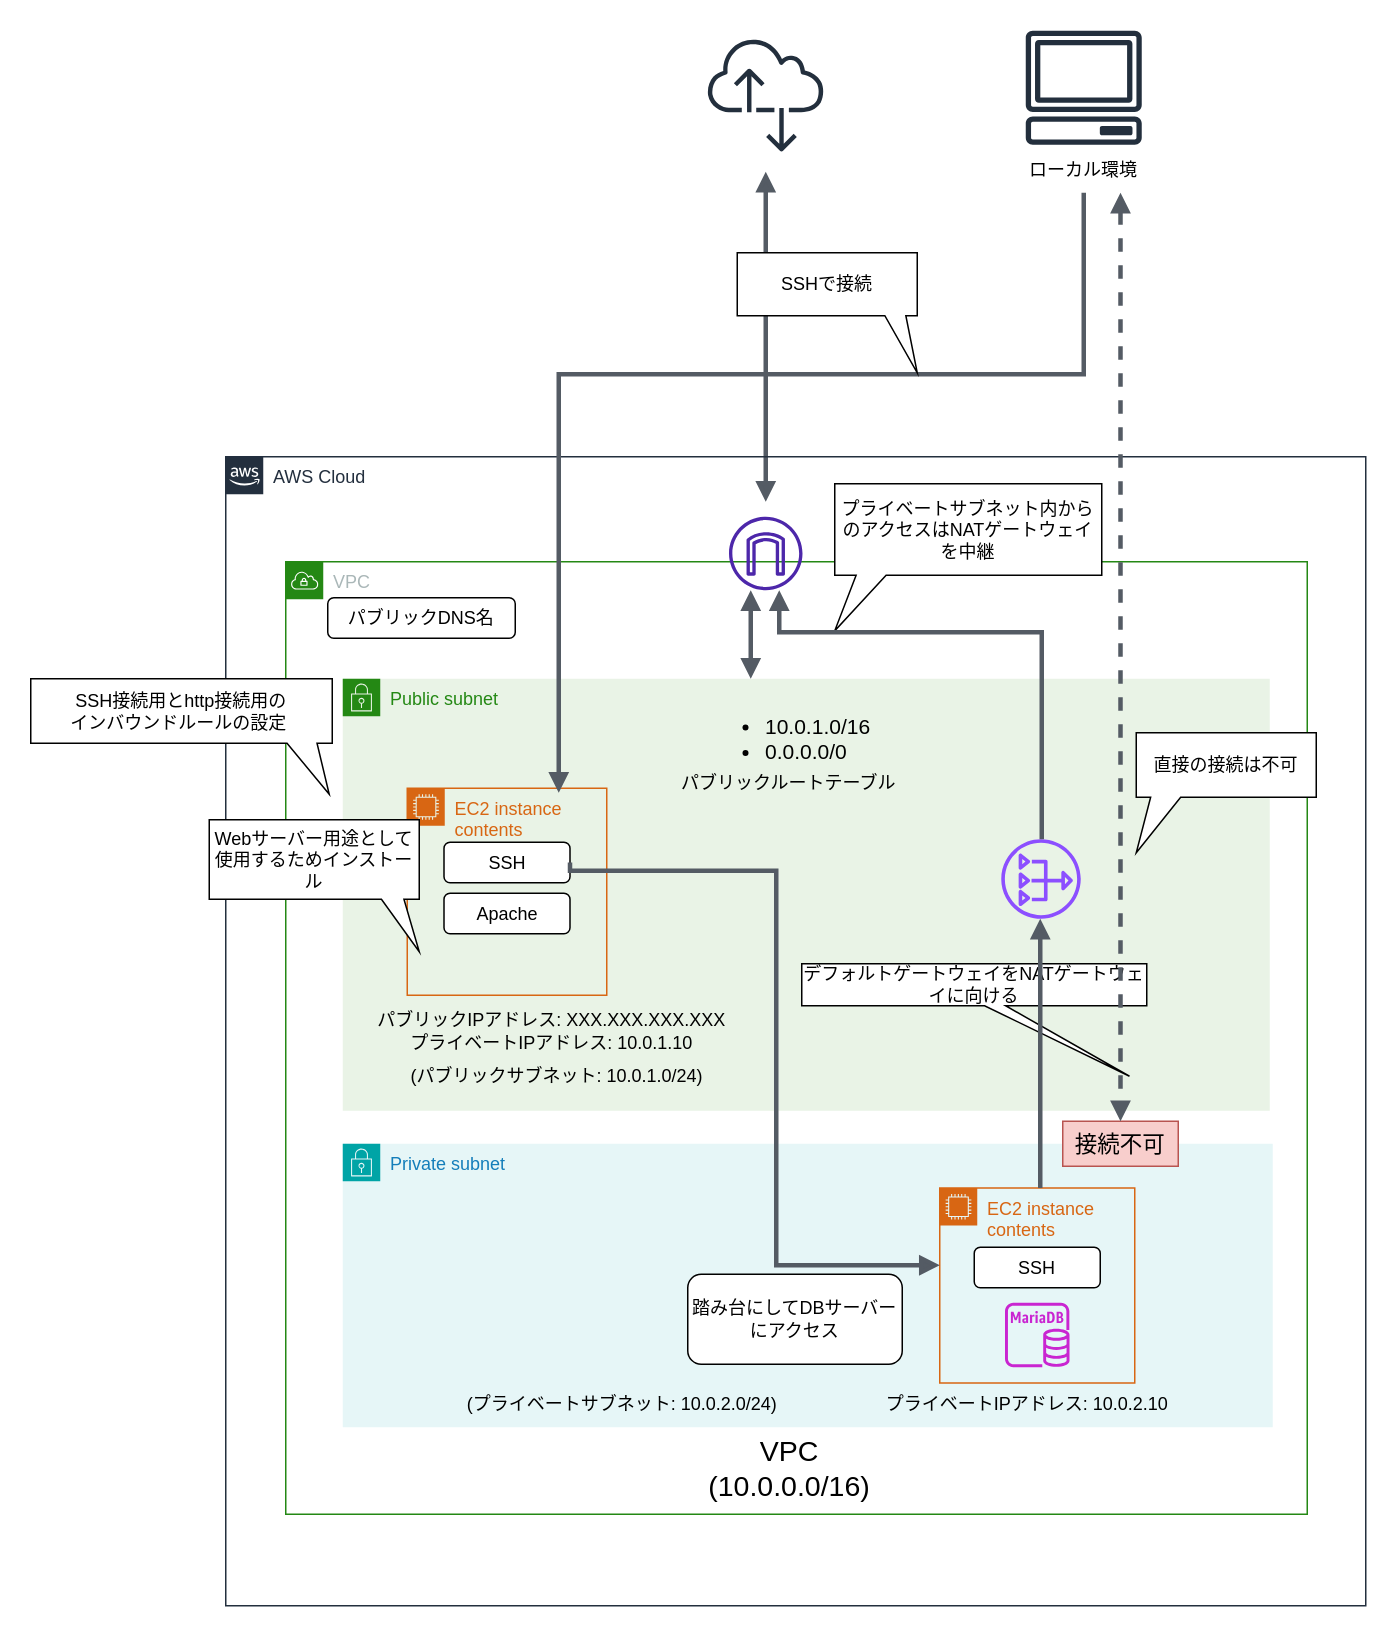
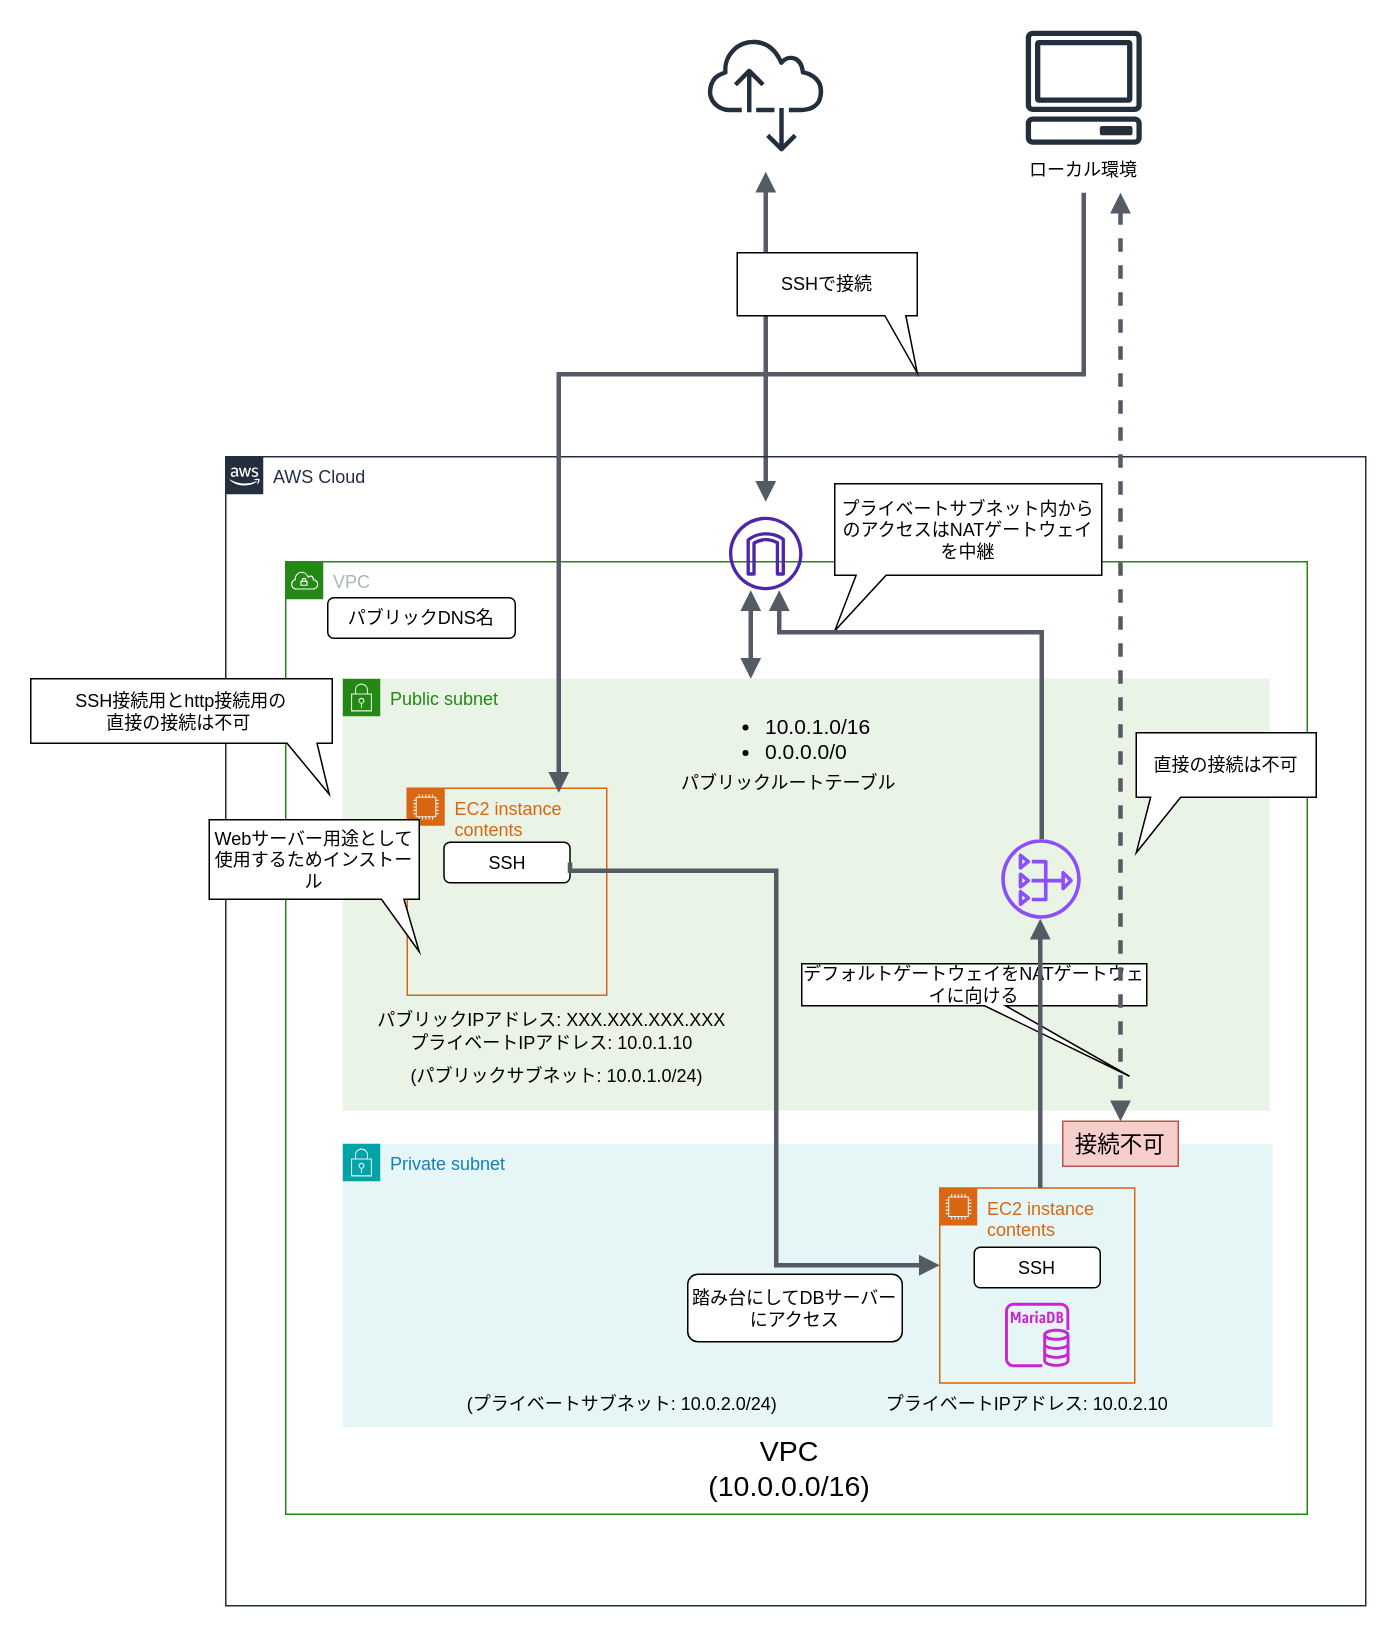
node "SSH接続用とhttp接続用の インバウンドルールの設定": label "SSH接続用とhttp接続用の インバウンドルールの設定" -> "SSH接続用とhttp接続用の 直接の接続は不可"
node "Apache": removed
node "踏み台にしてDBサーバーにアクセス": size 215x90 -> 215x68
